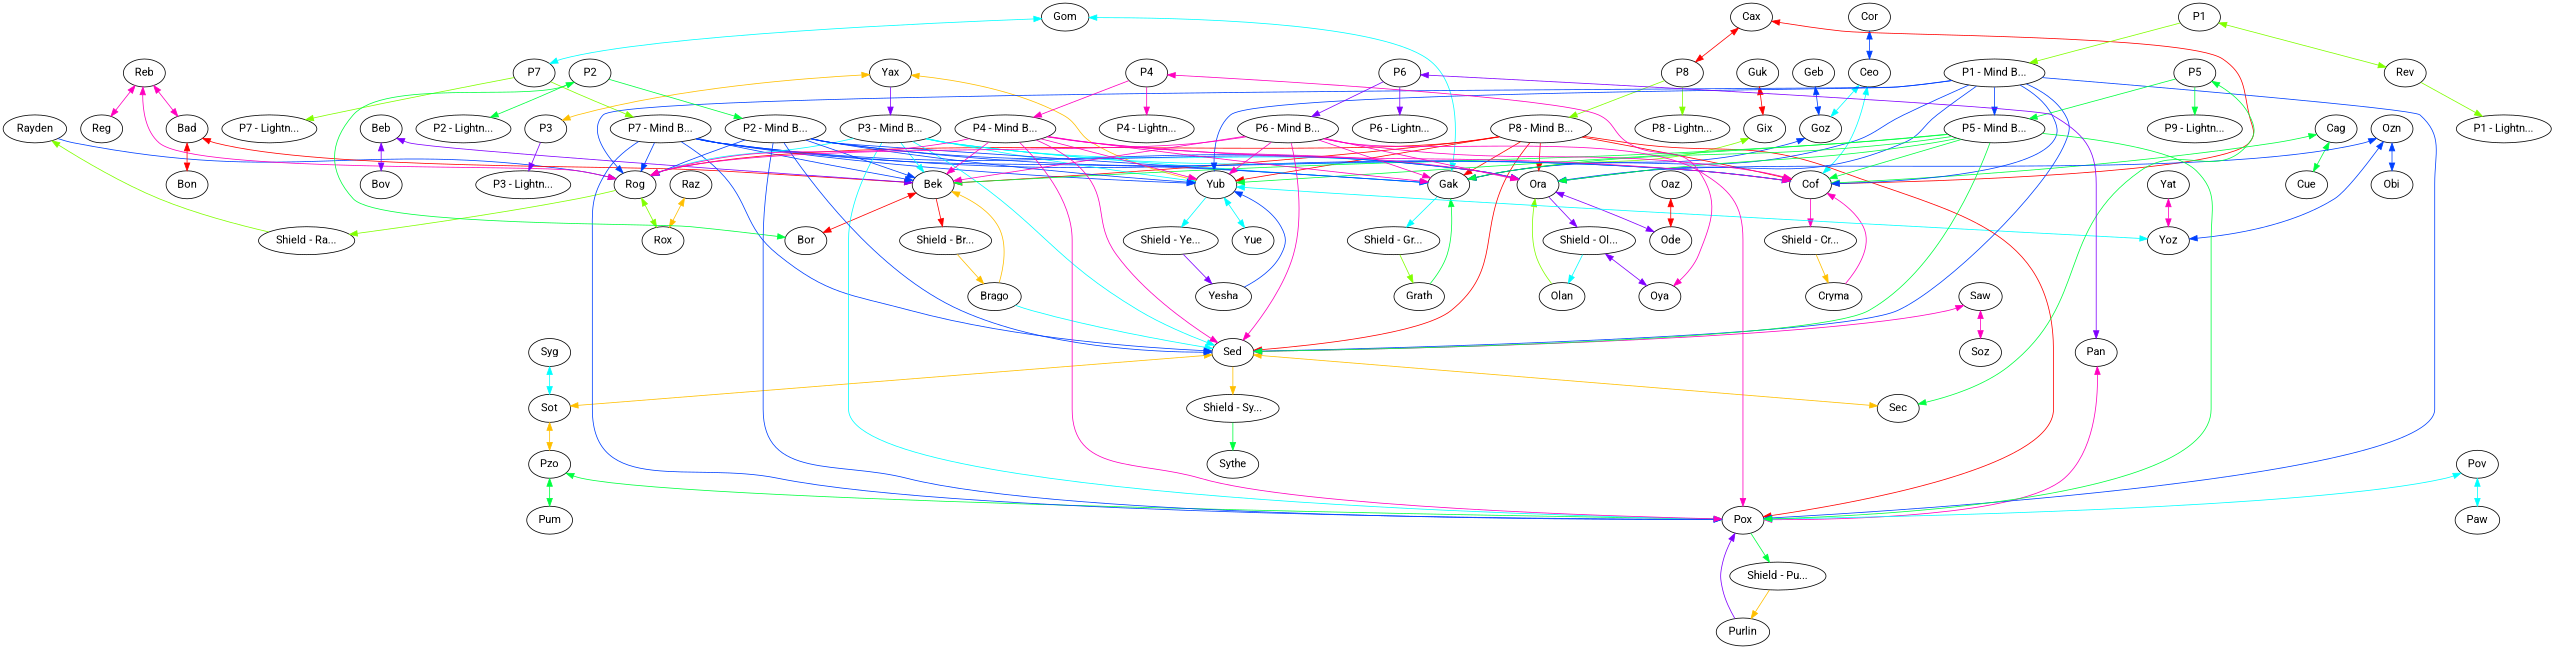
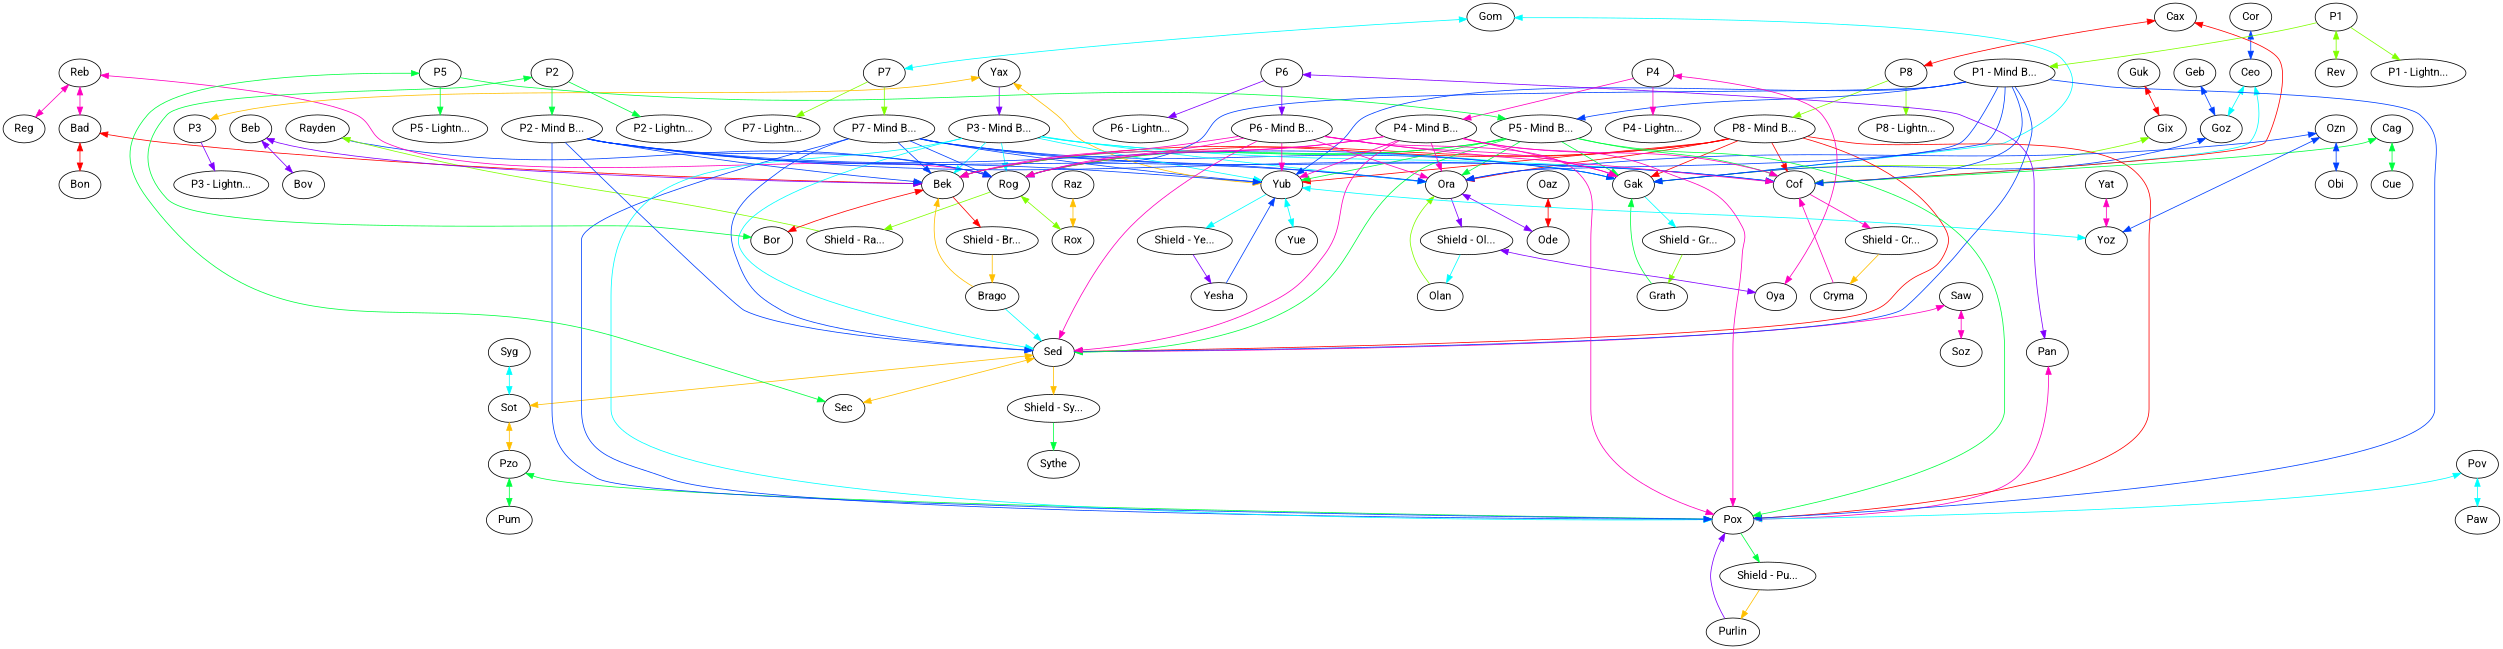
edge "Rev" -- "P1 - Lightn...": now "P1" -- "P1 - Lightn..."
node "P9 - Lightn...": label "P9 - Lightn..." -> "P5 - Lightn..."
edge "P5 - Mind B..." -- "Rog": added
